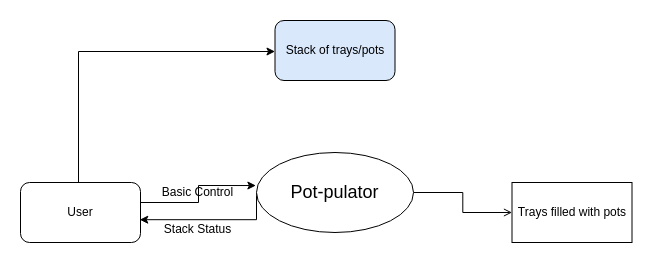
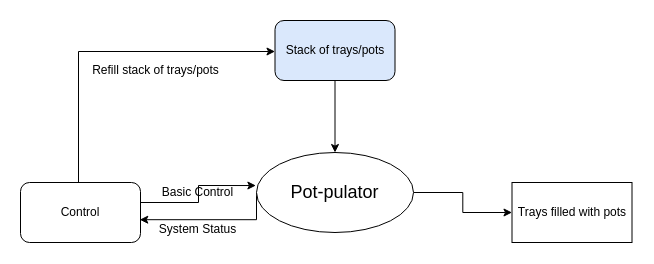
node "Refill stack of trays/pots": added
edge "Stack of trays/pots" -> "Pot-pulator": added
node "User": label "User" -> "Control"
edge "Pot-pulator" -> "Trays filled with pots": arrowhead open -> classic
node "Stack Status": label "Stack Status" -> "System Status"
